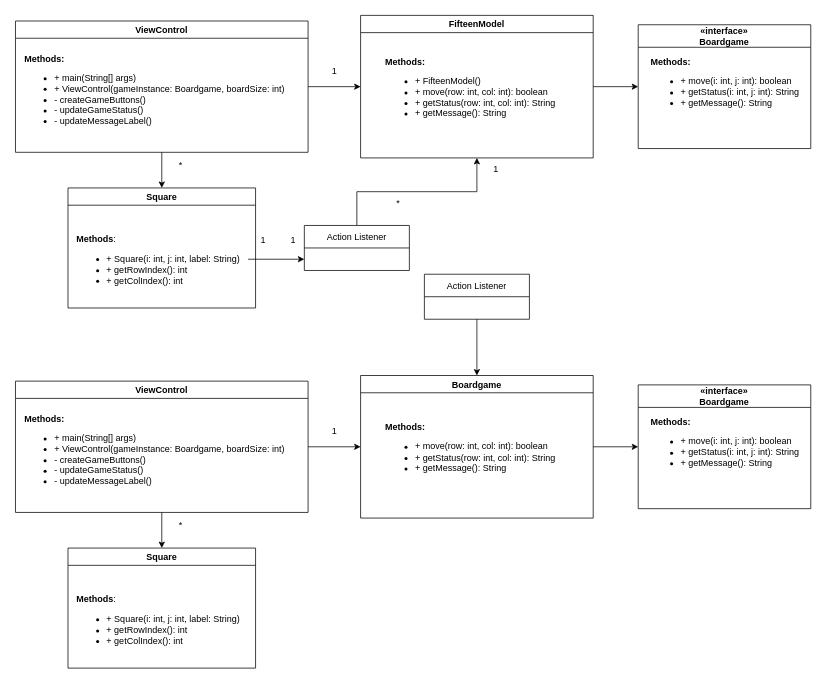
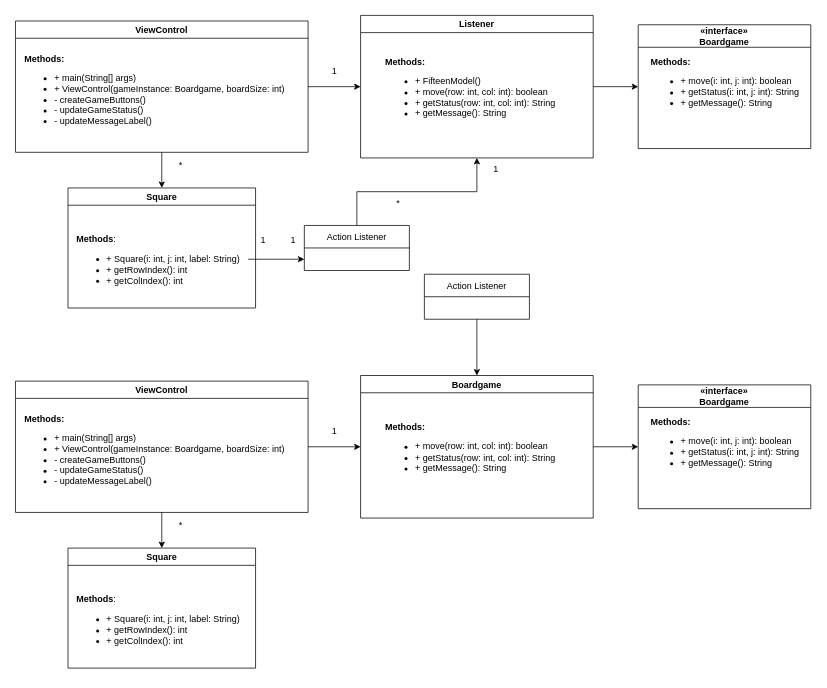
node "FifteenModel": label "FifteenModel" -> "Listener"
